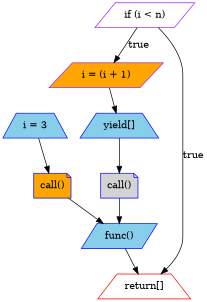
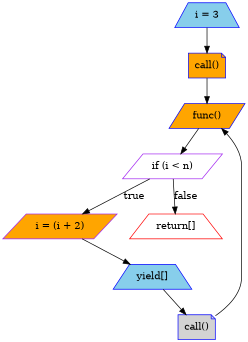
node "i = (i + 1)": label "i = (i + 1)" -> "i = (i + 2)"
edge "if (i < n)" -> "return[]": label "true" -> "false"
node "func()": fillcolor skyblue -> orange
edge "func()" -> "return[]": now "func()" -> "if (i < n)"
